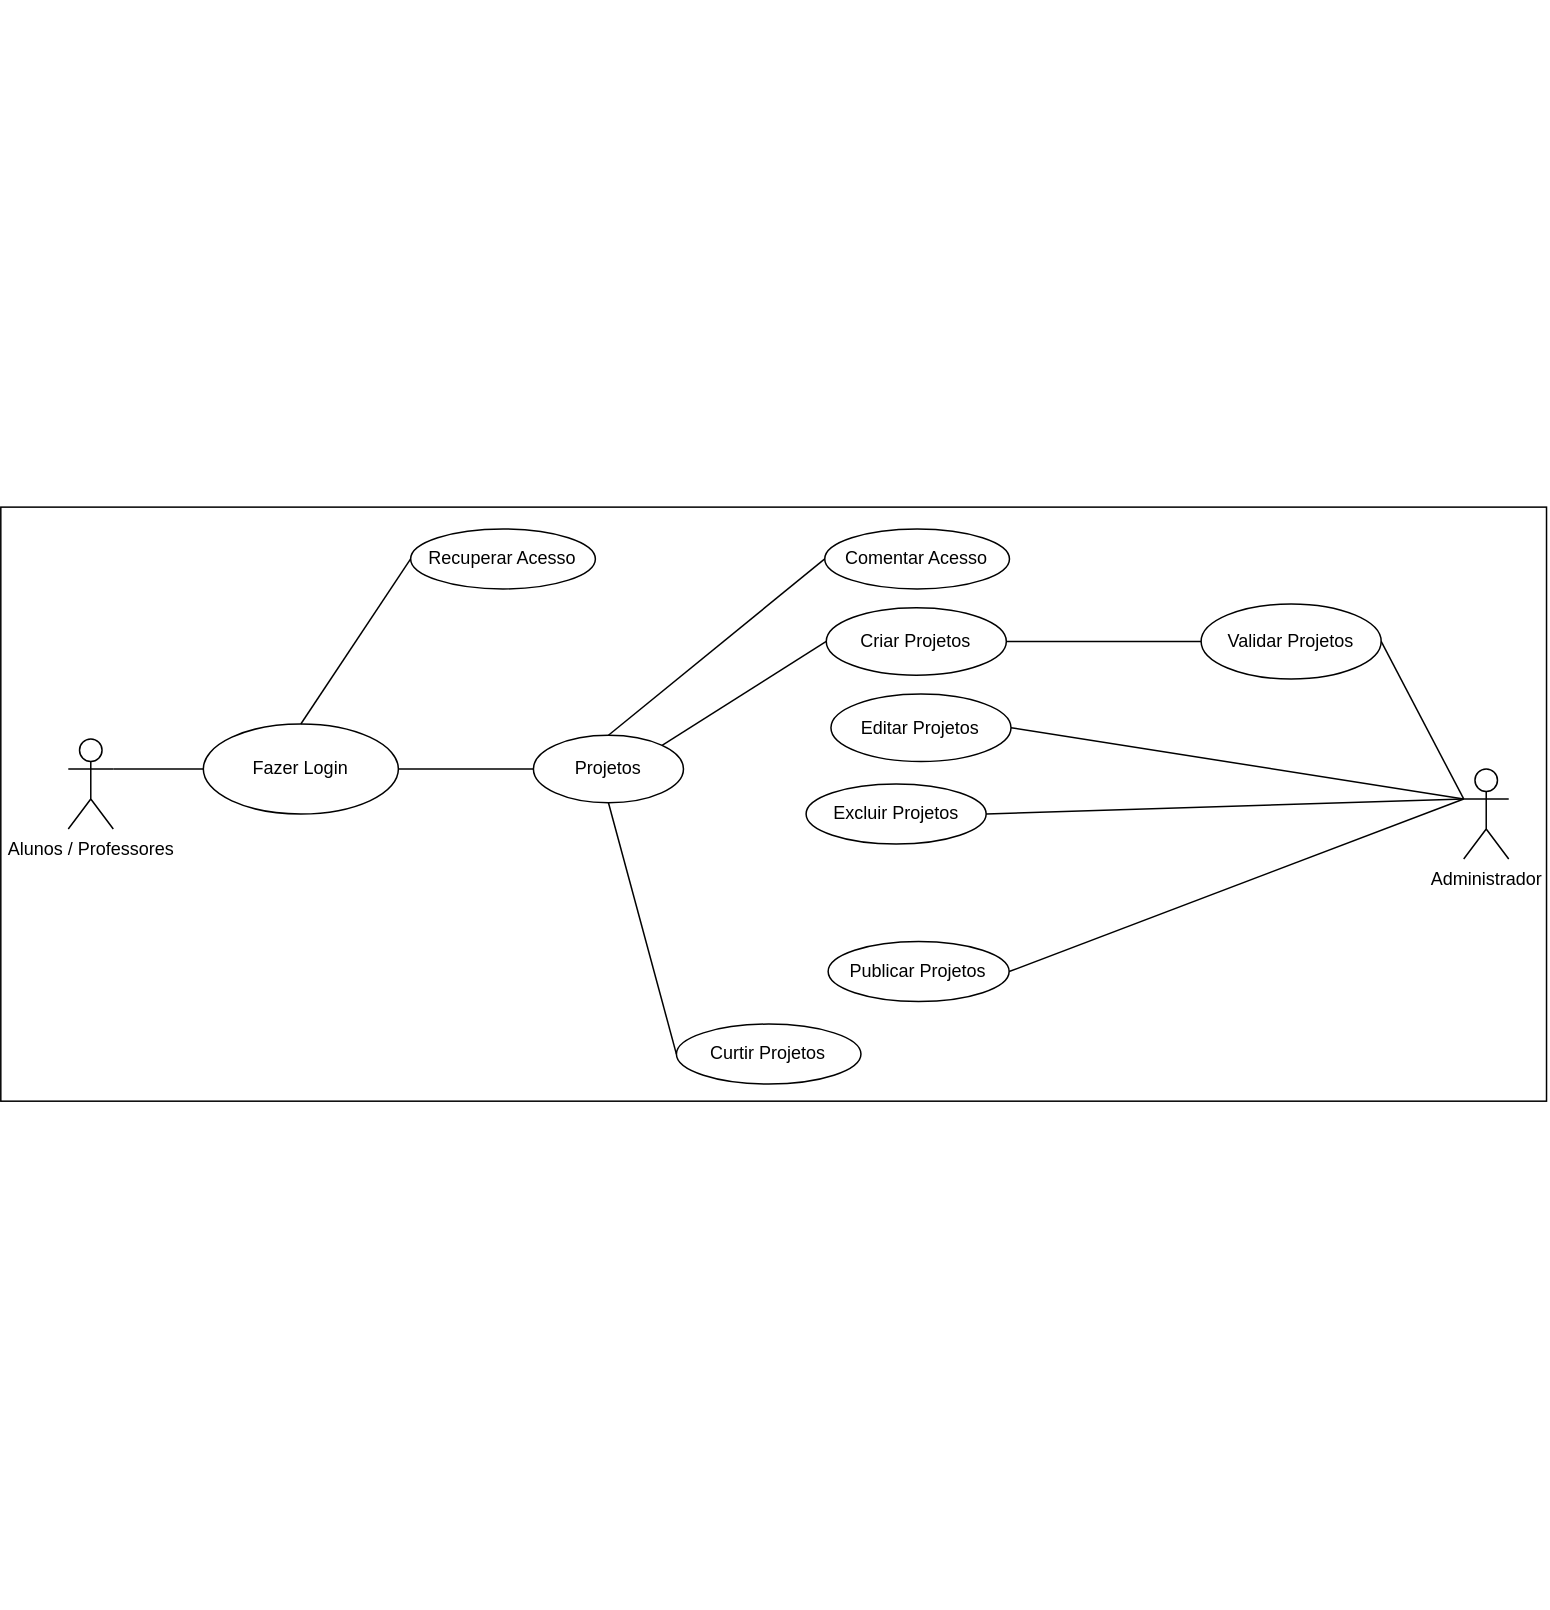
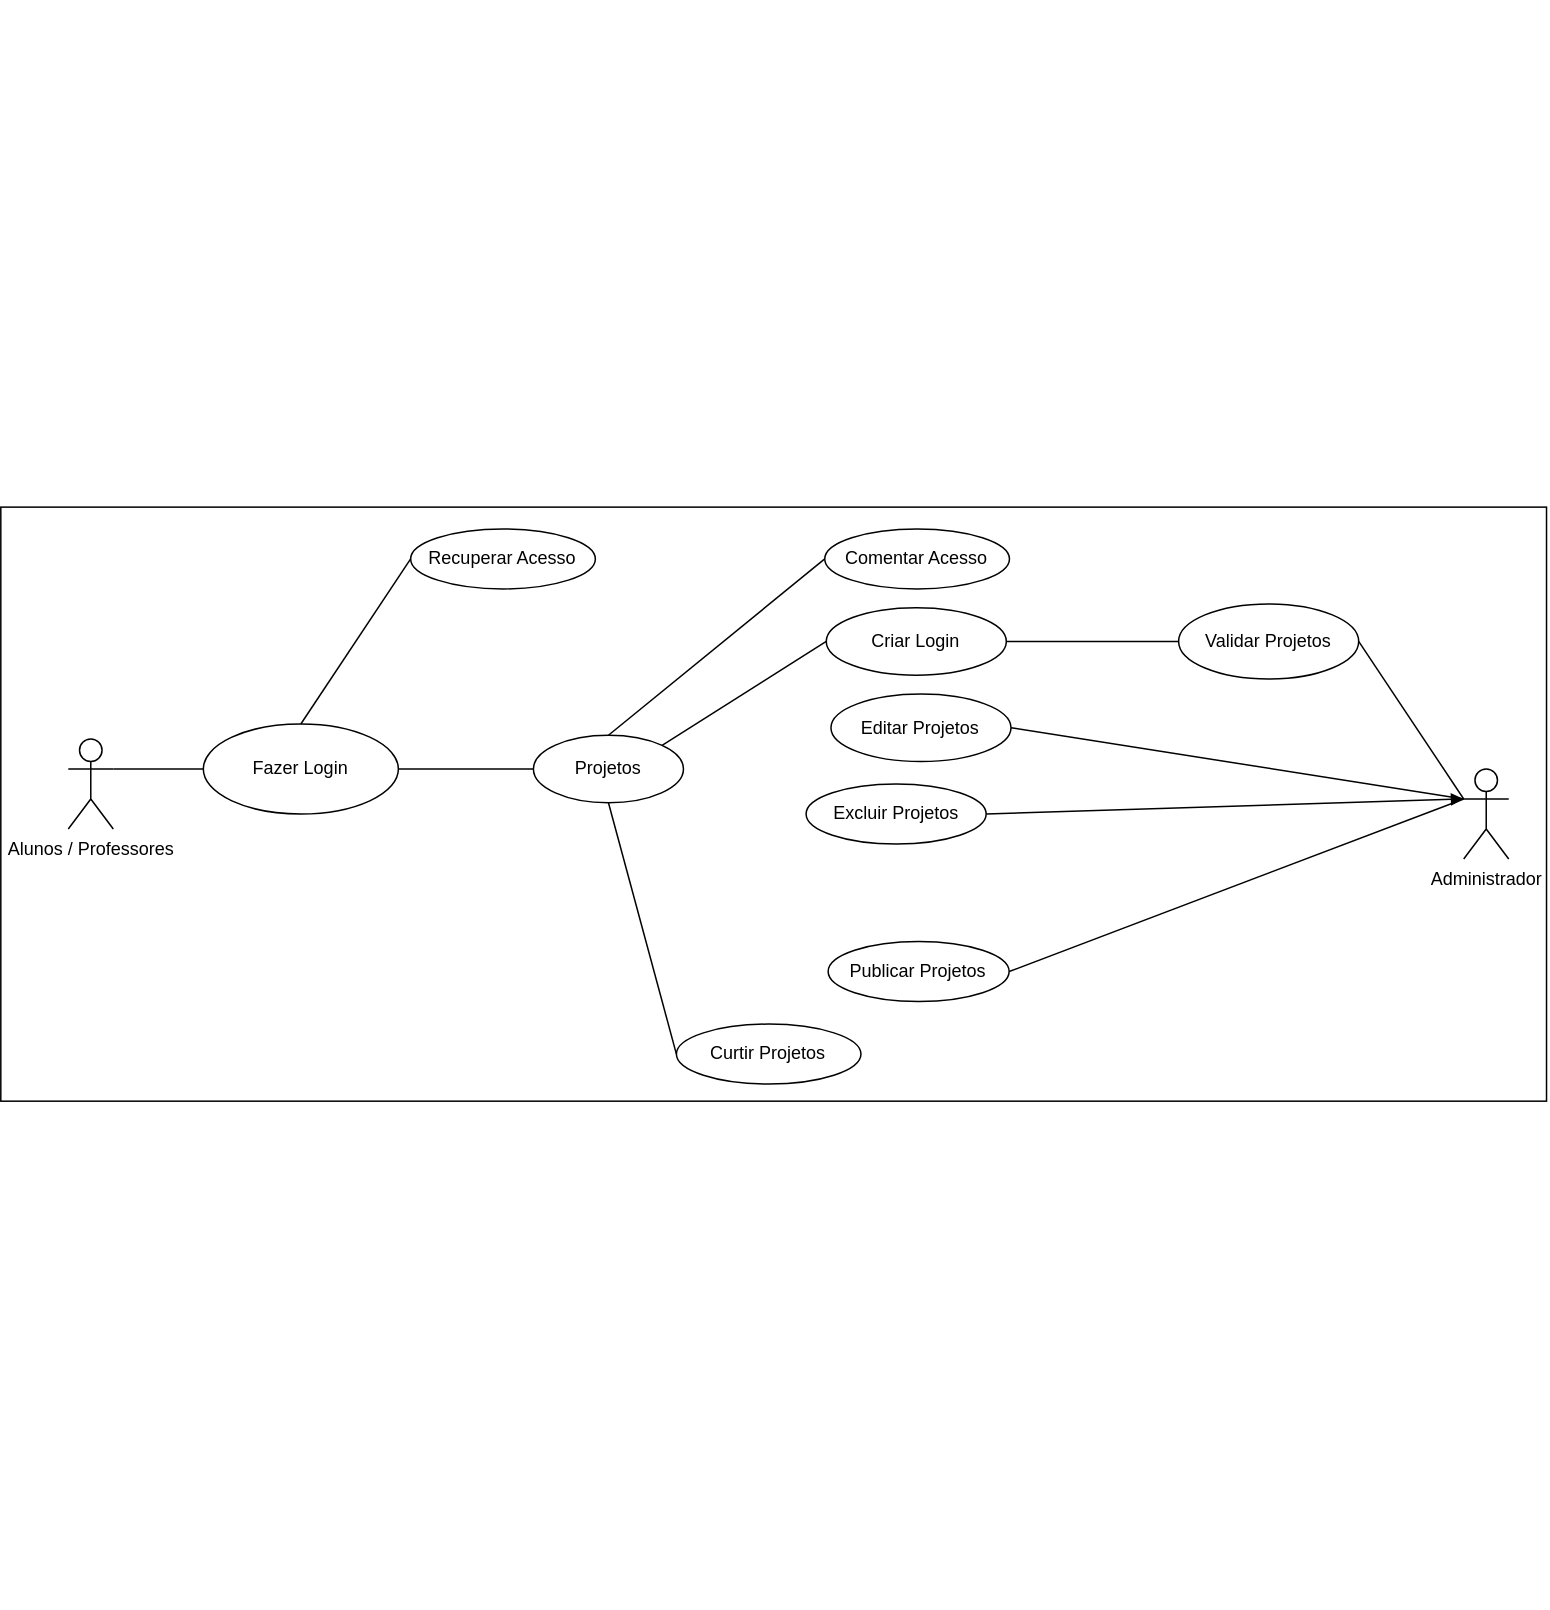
node "Criar Projetos": label "Criar Projetos" -> "Criar Login"
node "Validar Projetos": moved (1291, 641) -> (1268, 641)
edge "Excluir Projetos" -- "Administrador": arrowhead none -> block
